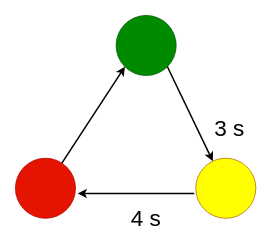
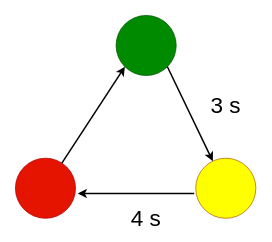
node "3 s": moved (229, 128) -> (225, 105)
